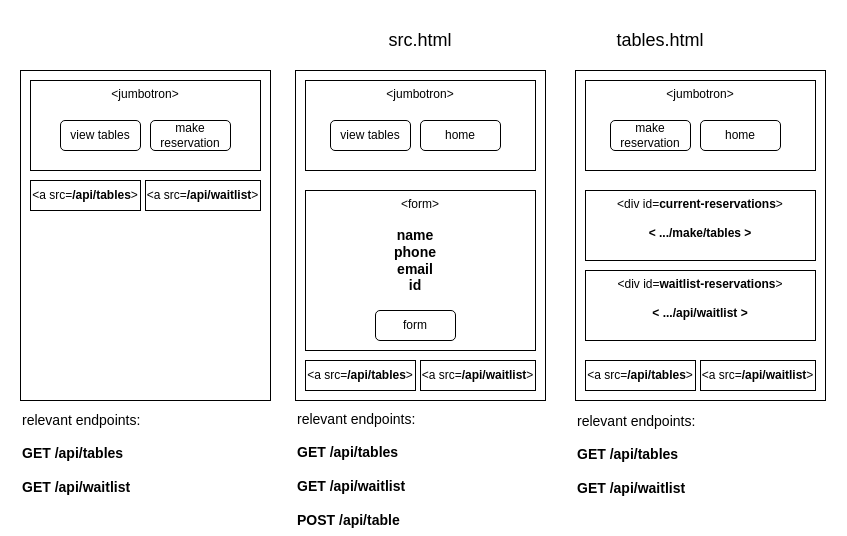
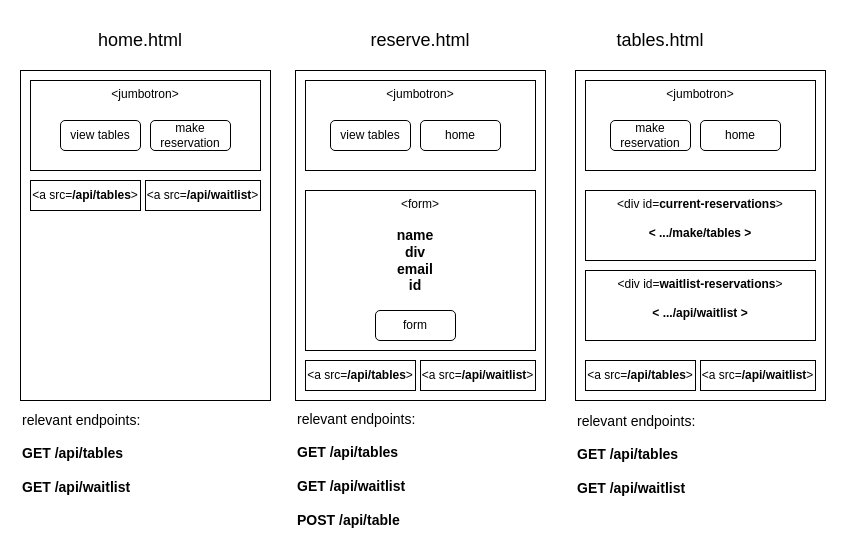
node "home.html": added
node "src.html": label "src.html" -> "reserve.html"
node "name phone email id": label "name phone email id" -> "name div email id"
